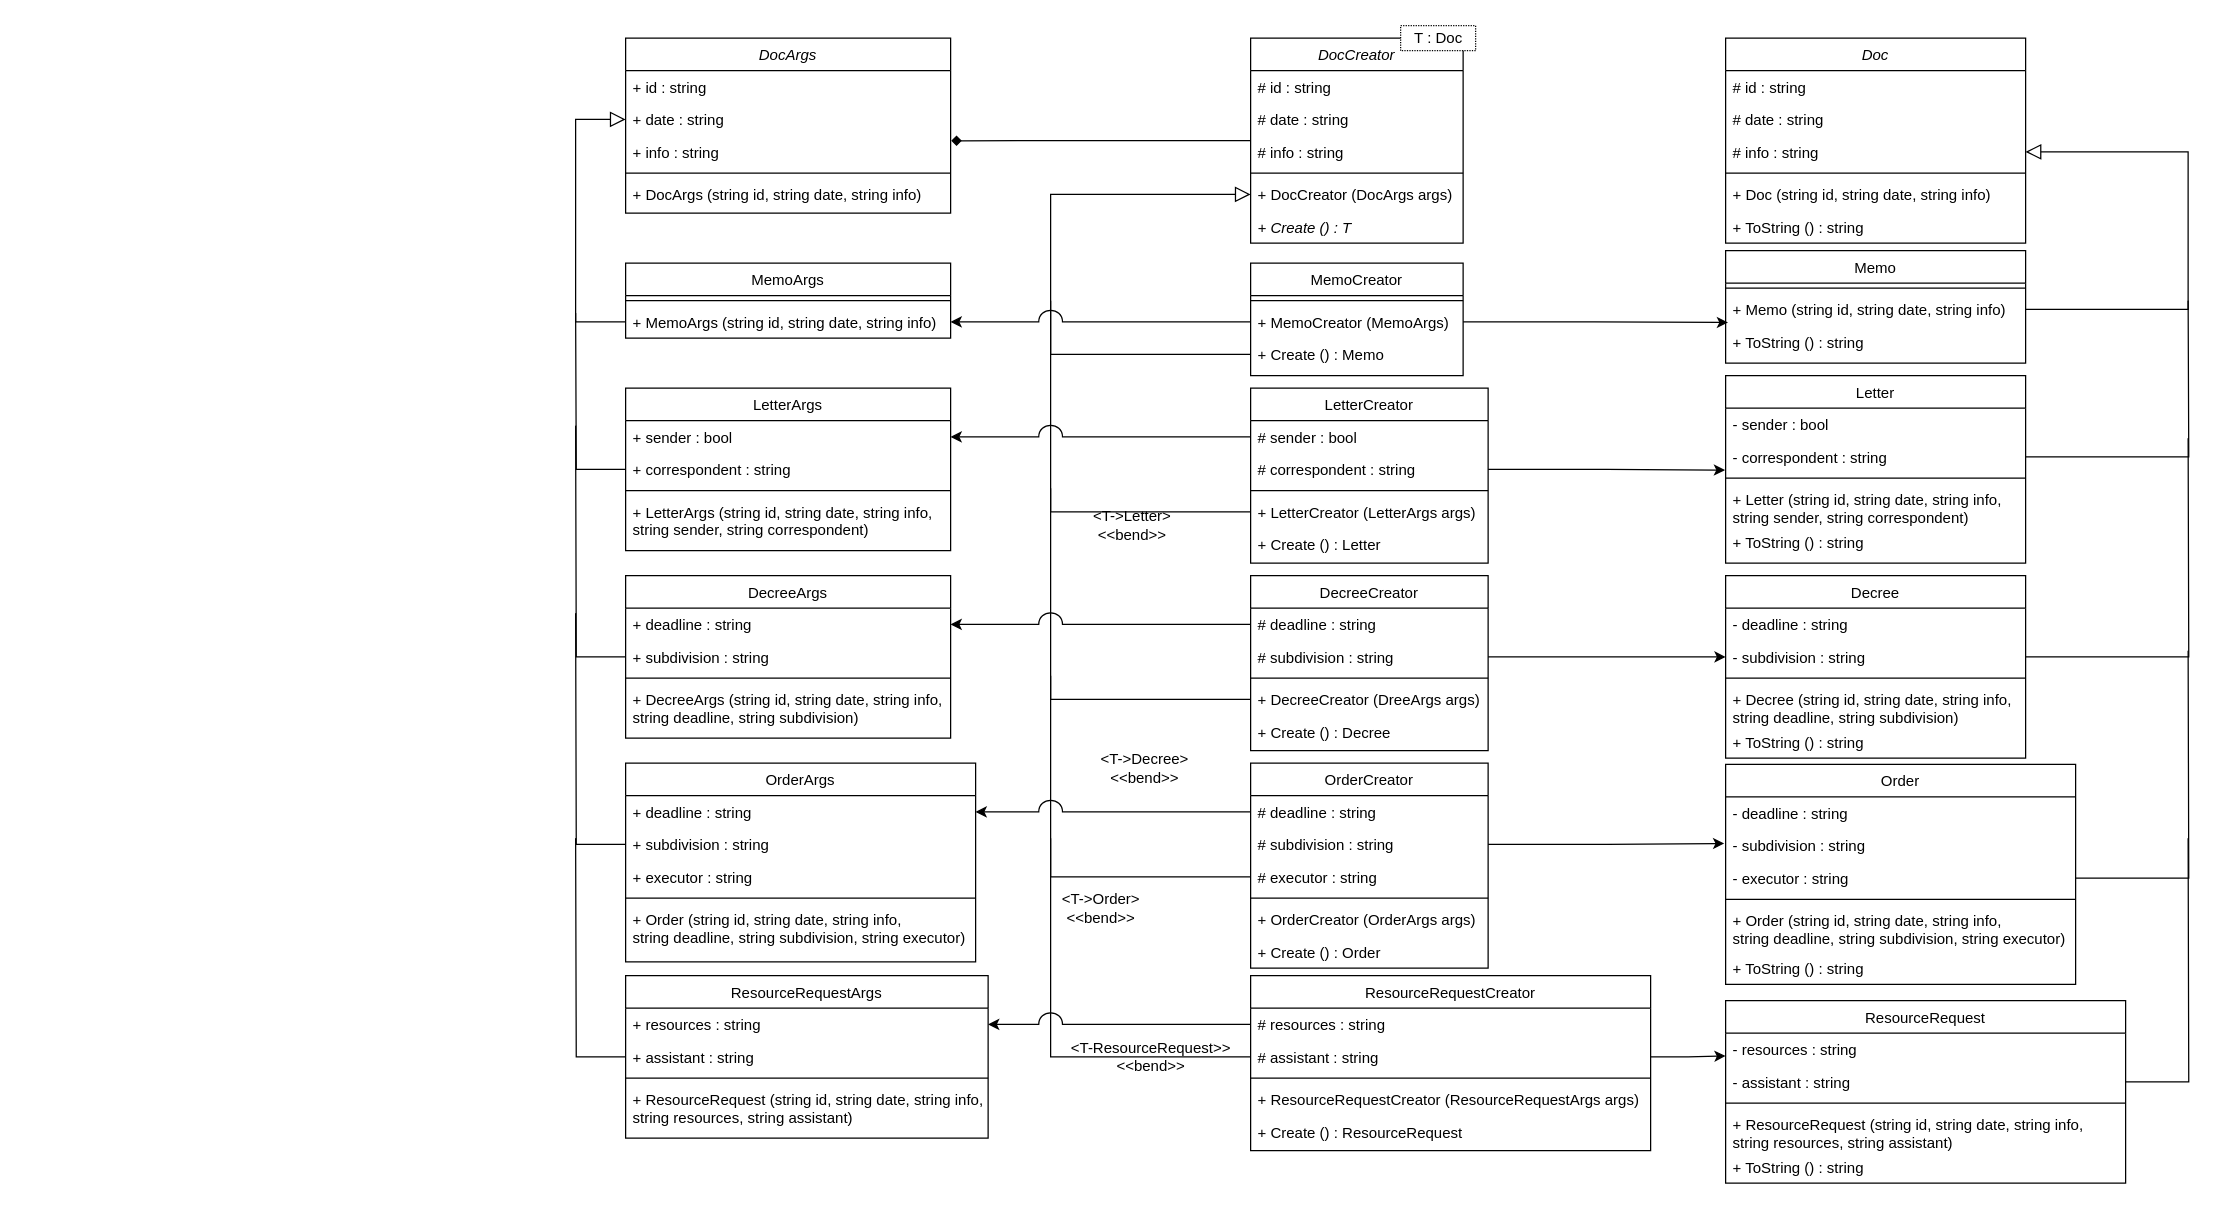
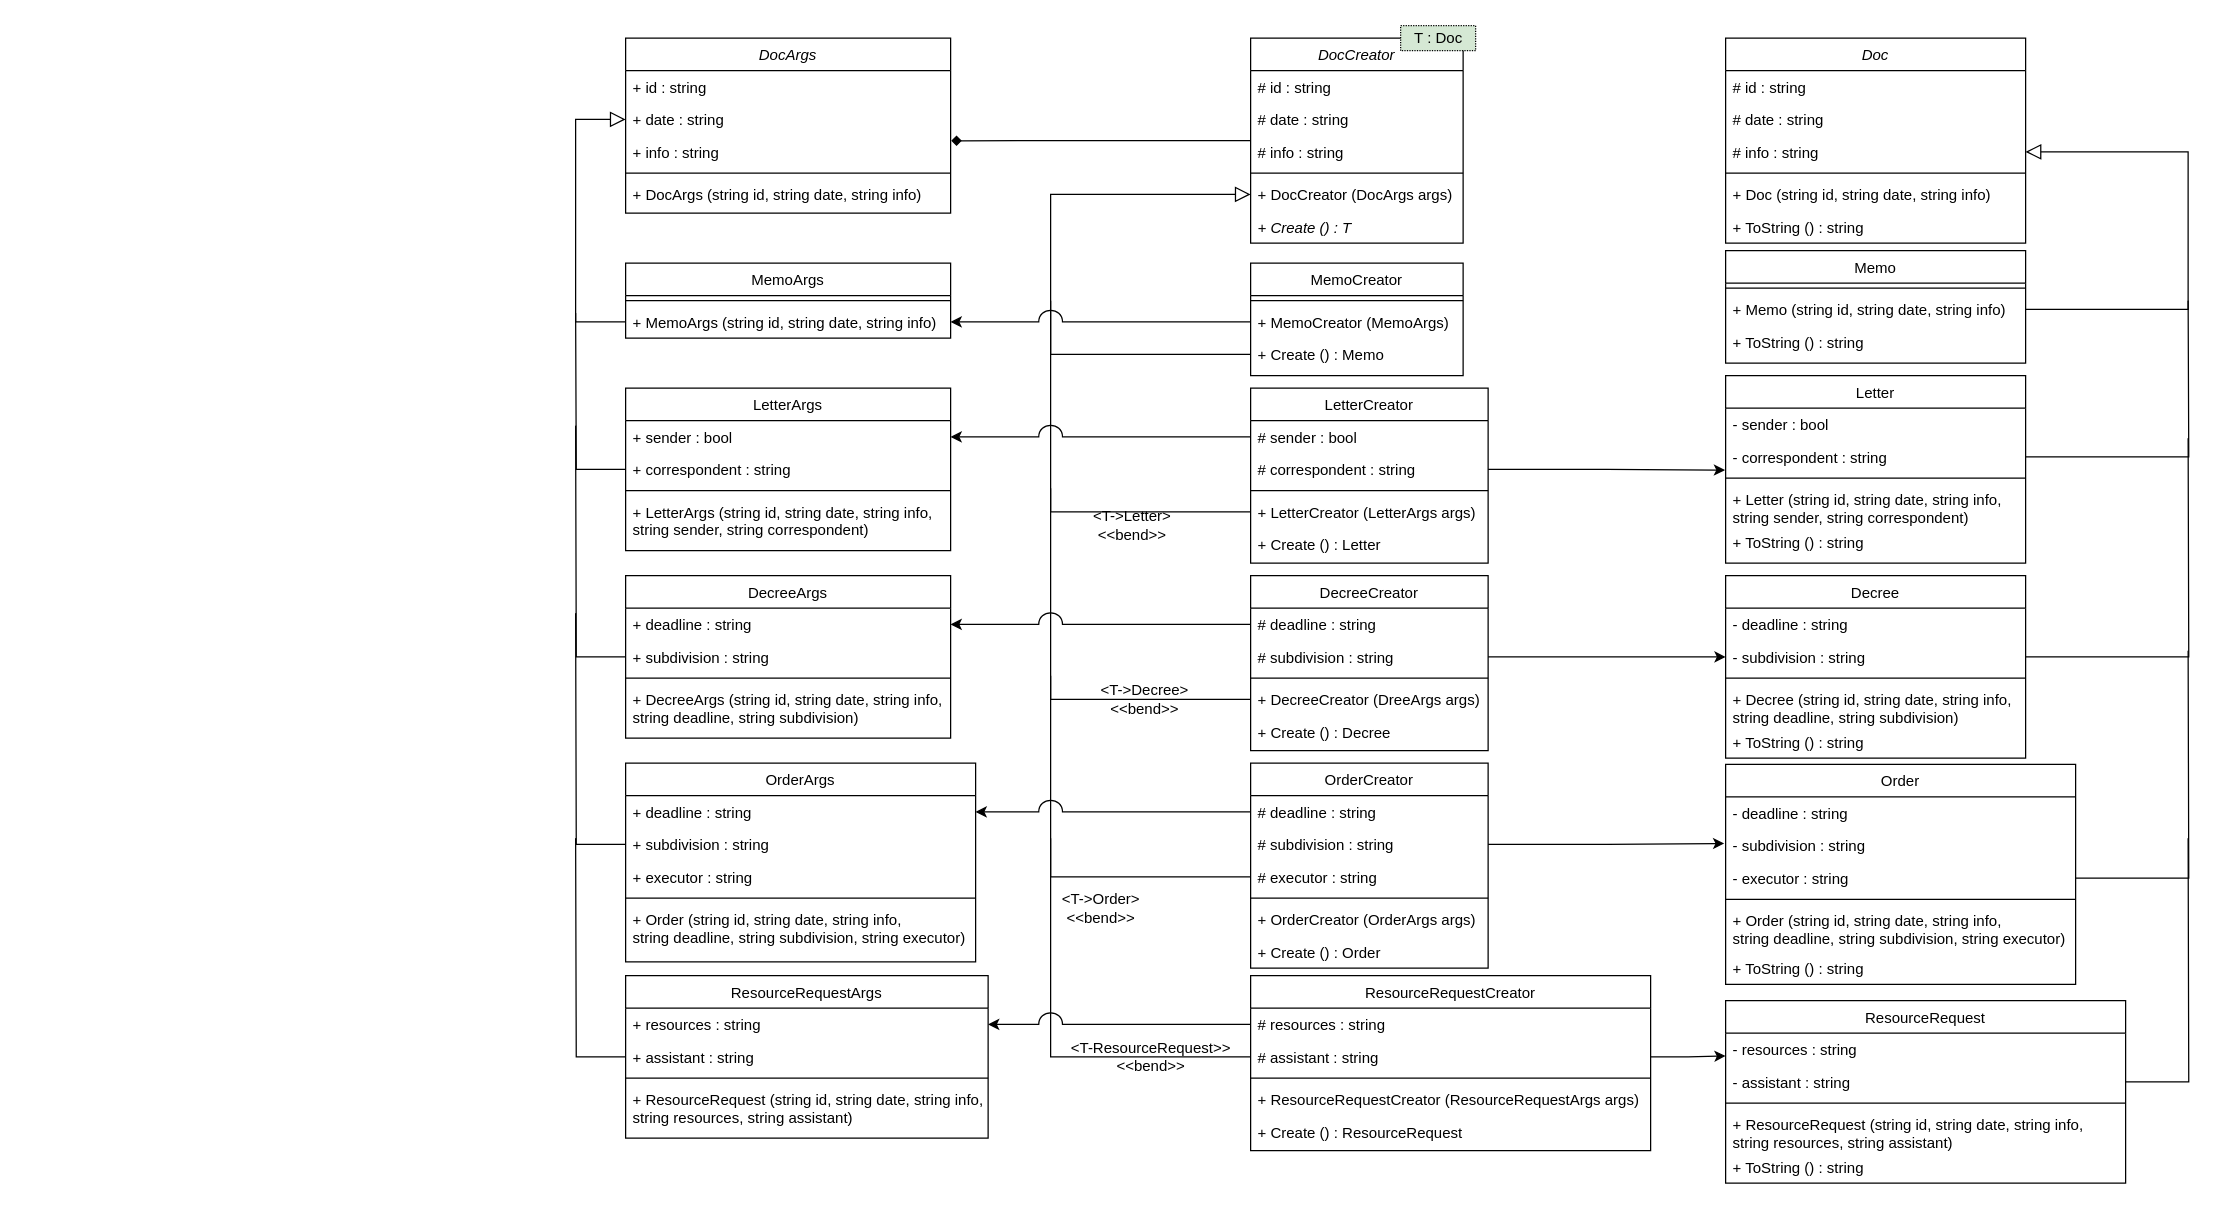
node "T : Doc": fillcolor #ffffff -> #d5e8d4
edge "+ MemoCreator (MemoArgs)" -> "+ Memo (string id, string date, string info)": removed
node "<T->Decree> <<bend>>": moved (1144, 768) -> (1144, 699)
